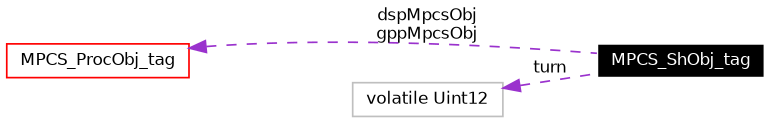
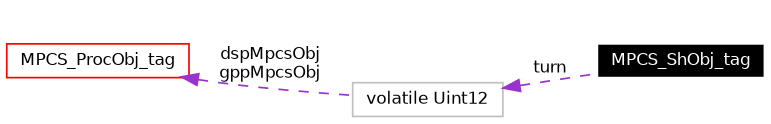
edge "MPCS_ShObj_tag" -> "MPCS_ProcObj_tag": now "volatile Uint12" -> "MPCS_ProcObj_tag"
